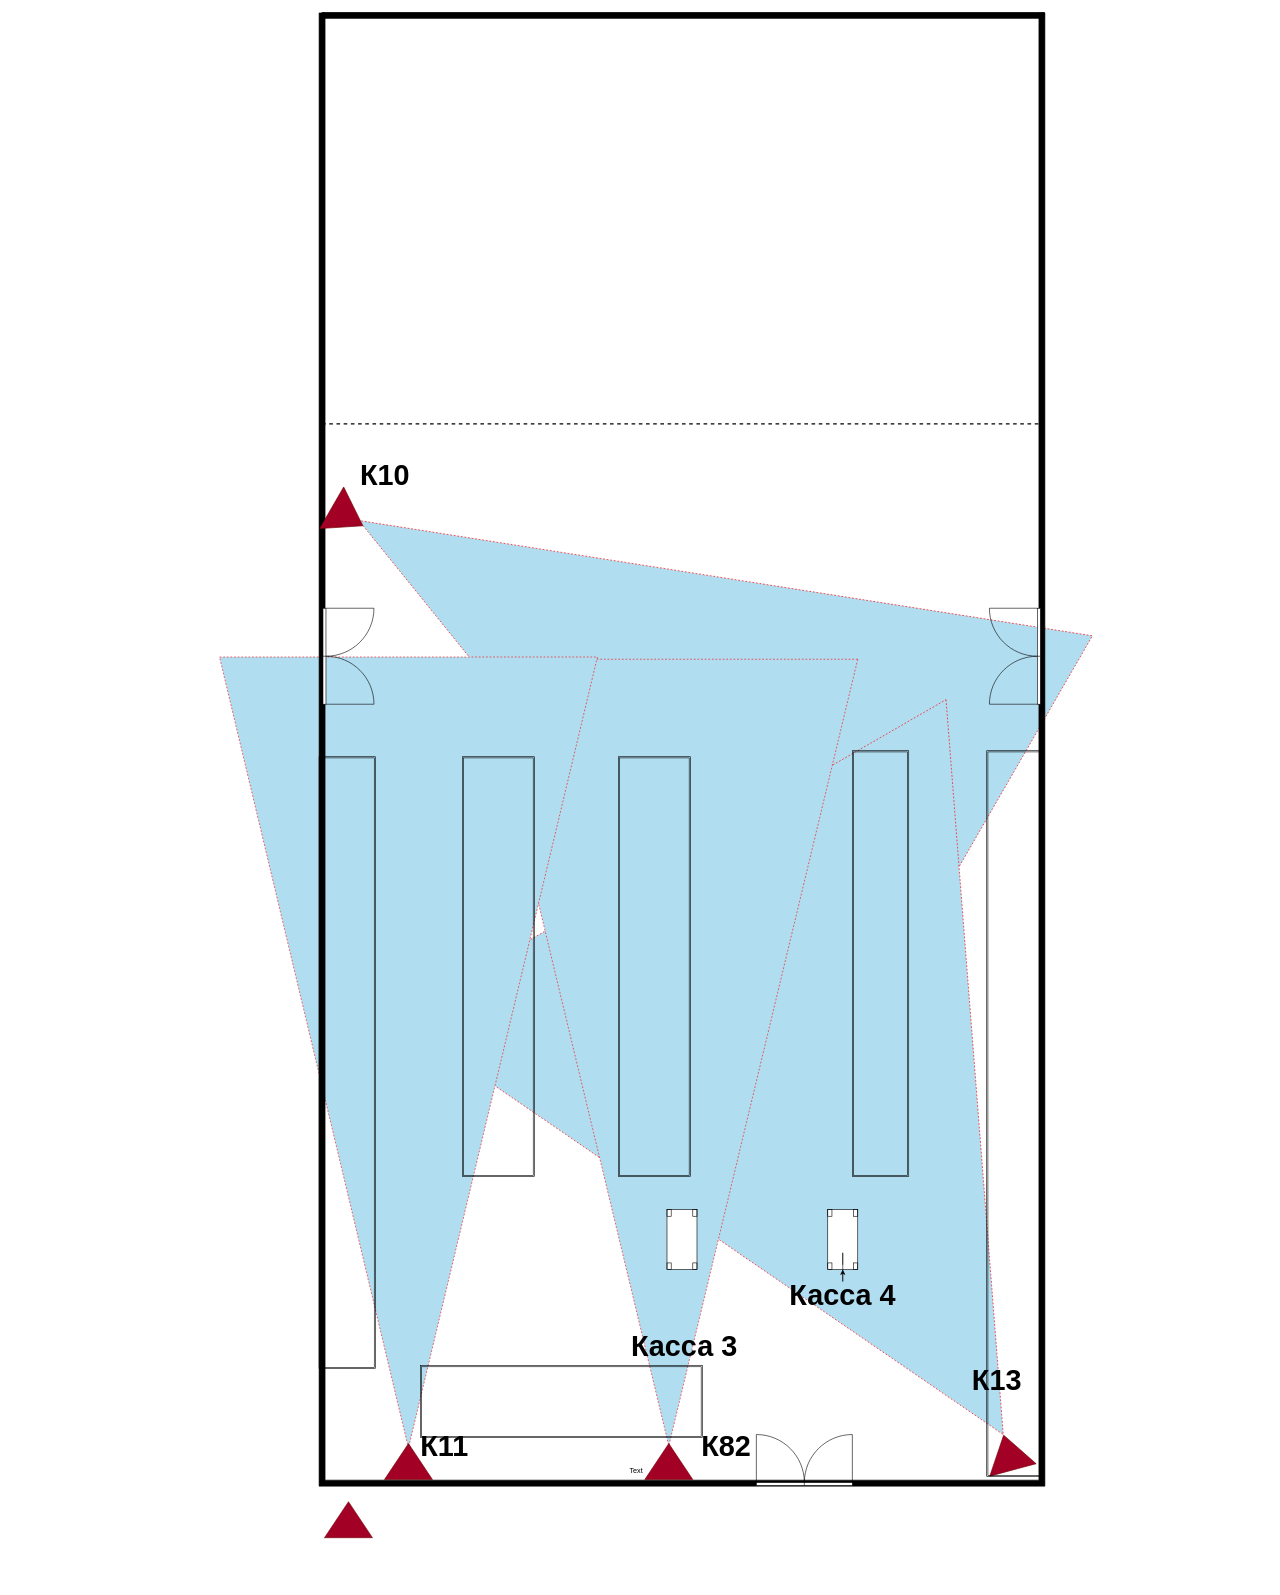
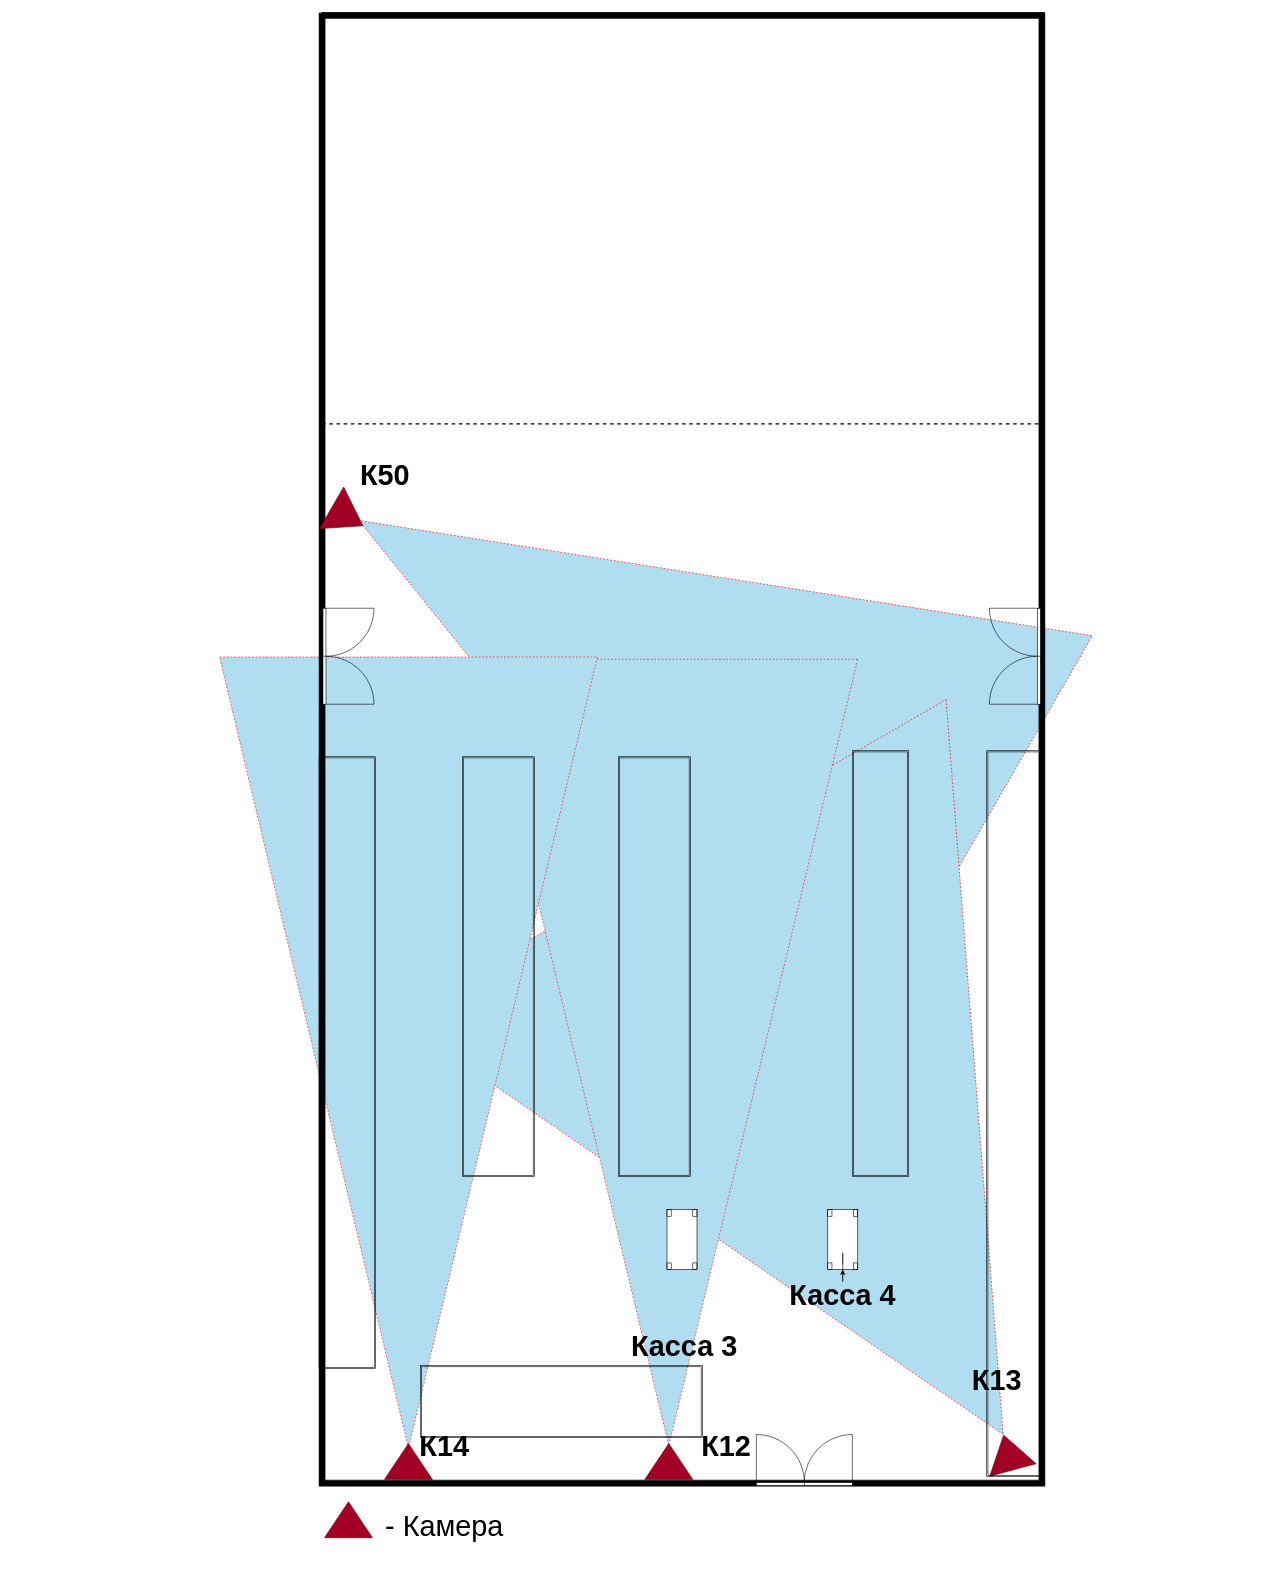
node "К10": label "К10" -> "К50"
node "К11": label "К11" -> "К14"
node "К82": label "К82" -> "К12"
node "Text": removed
node "- Камера": added
